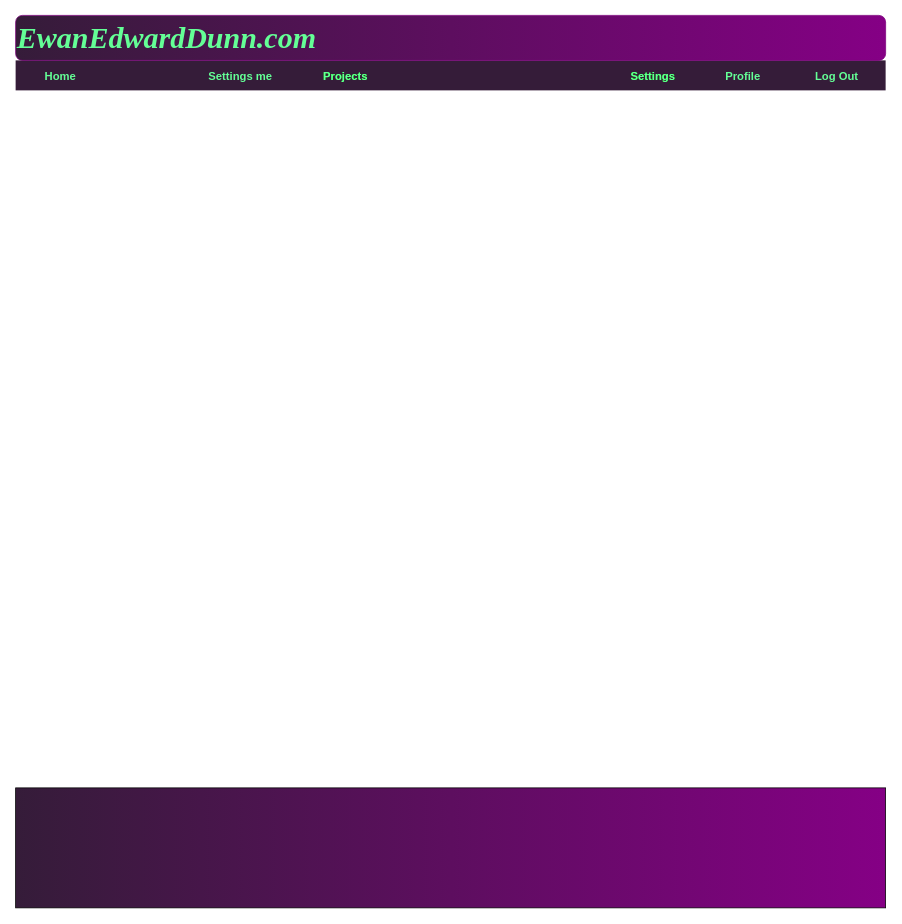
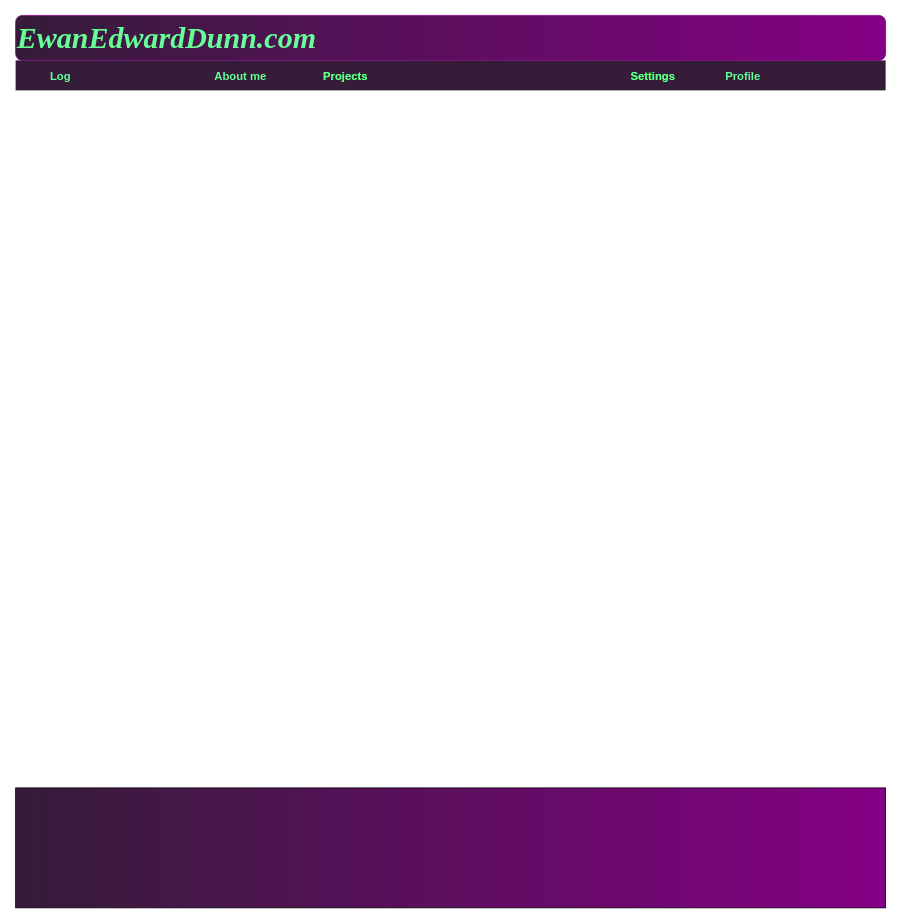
node "Home": label "Home" -> "Log"
node "Settings me": label "Settings me" -> "About me"
node "Log Out": removed
